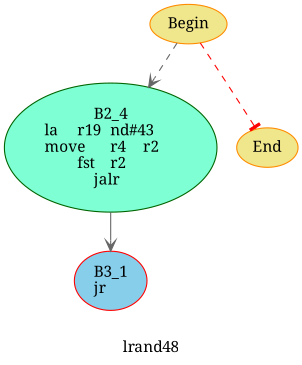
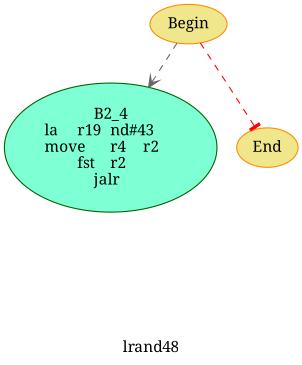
node "B3_1 jr": removed
